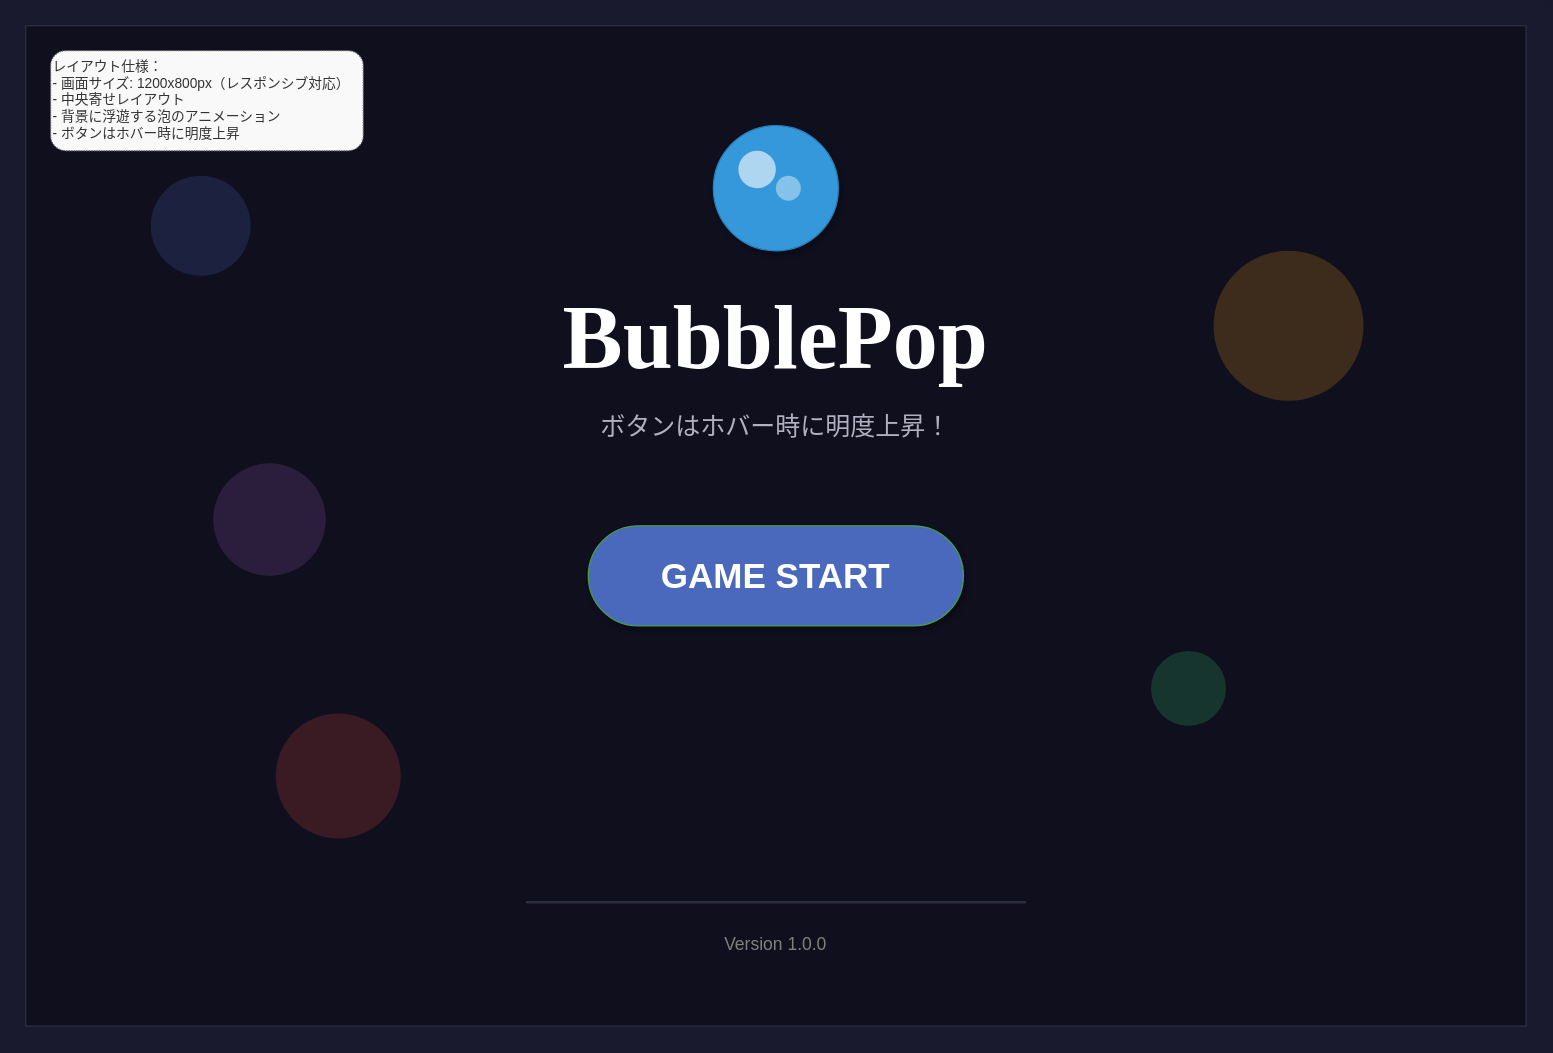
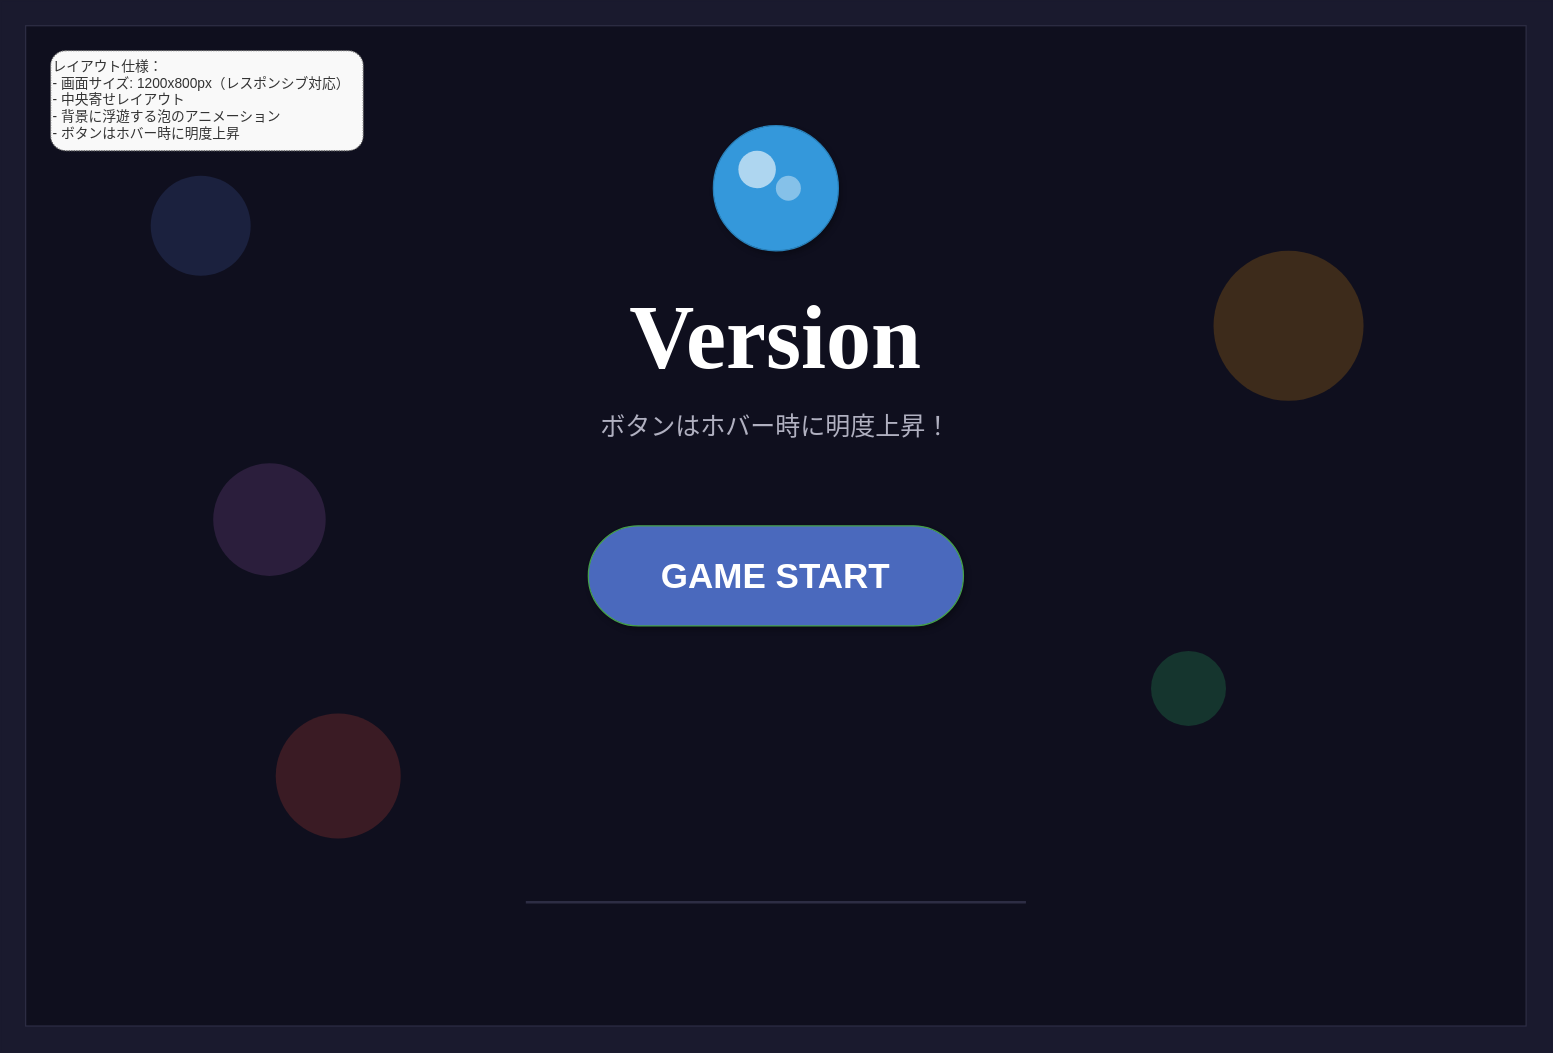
node "BubblePop": label "BubblePop" -> "Version"
node "Version 1.0.0": removed
